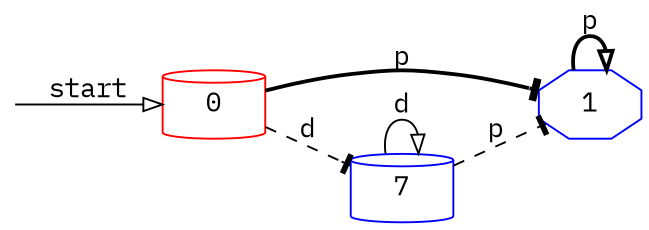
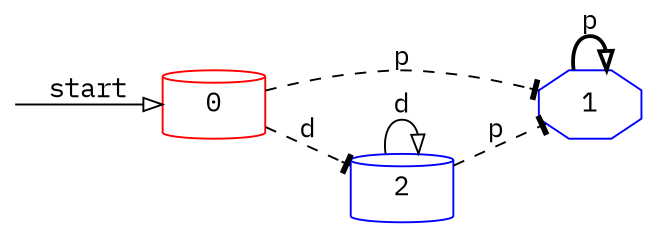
edge "0" -> "1": style bold -> dashed
node "7": label "7" -> "2"
